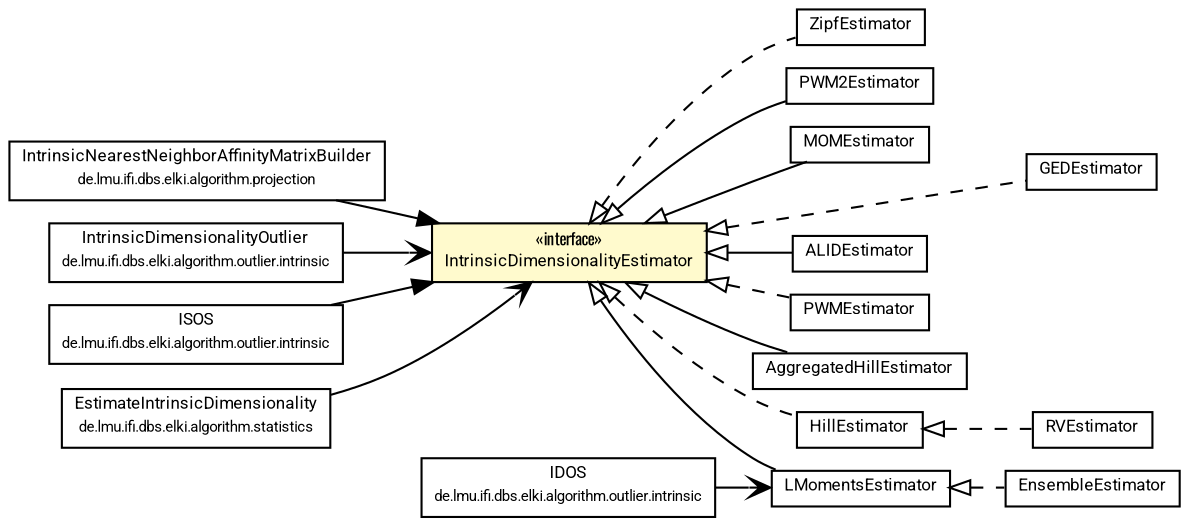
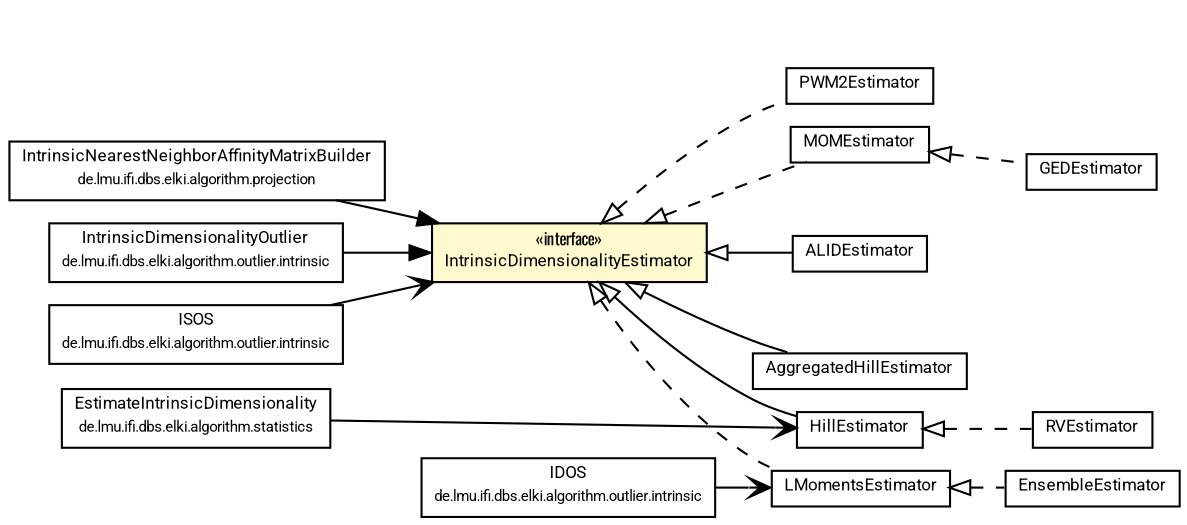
node "ZipfEstimator": removed
edge "PWM2Estimator" -> "IntrinsicDimensionalityEstimator": style solid -> dashed
edge "MOMEstimator" -> "IntrinsicDimensionalityEstimator": style solid -> dashed
edge "GEDEstimator" -> "IntrinsicDimensionalityEstimator": now "GEDEstimator" -> "MOMEstimator"
edge "IntrinsicDimensionalityOutlier" -> "IntrinsicDimensionalityEstimator": arrowhead open -> normal
edge "ISOS" -> "IntrinsicDimensionalityEstimator": arrowhead normal -> open
node "PWMEstimator": removed
edge "EstimateIntrinsicDimensionality" -> "IntrinsicDimensionalityEstimator": now "EstimateIntrinsicDimensionality" -> "HillEstimator"
edge "HillEstimator" -> "IntrinsicDimensionalityEstimator": style dashed -> solid
edge "LMomentsEstimator" -> "IntrinsicDimensionalityEstimator": style solid -> dashed
